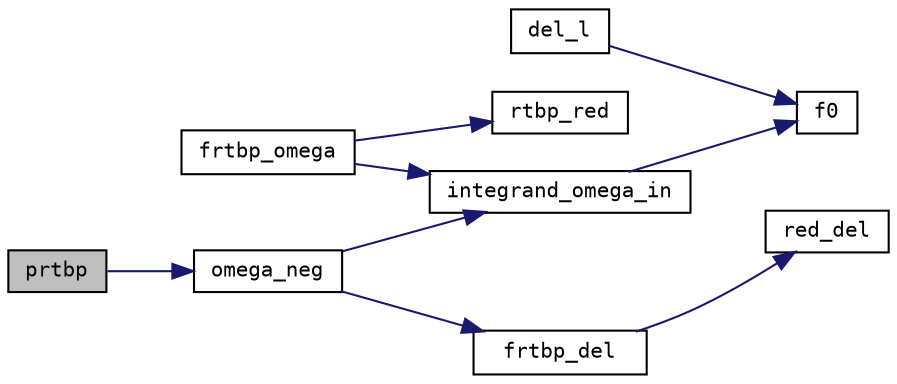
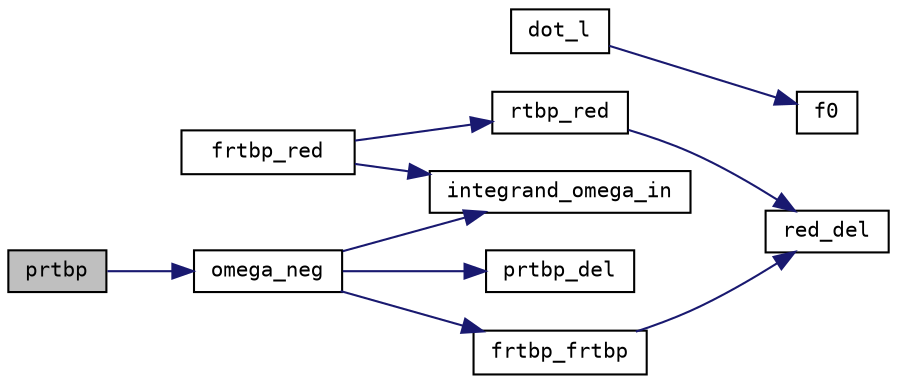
node "del_l": label "del_l" -> "dot_l"
edge "integrand_omega_in" -> "f0": removed
node "frtbp_omega": label "frtbp_omega" -> "frtbp_red"
edge "rtbp_red" -> "red_del": added
node "prtbp_del": added
node "frtbp_del": label "frtbp_del" -> "frtbp_frtbp"
